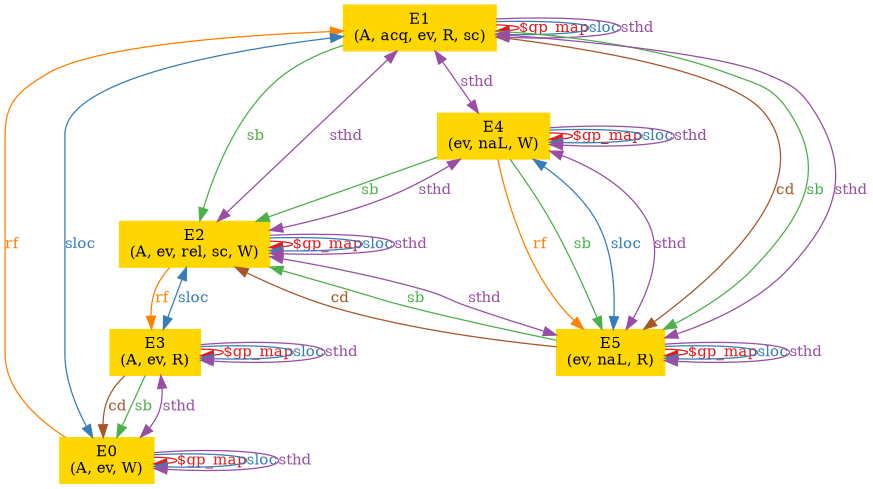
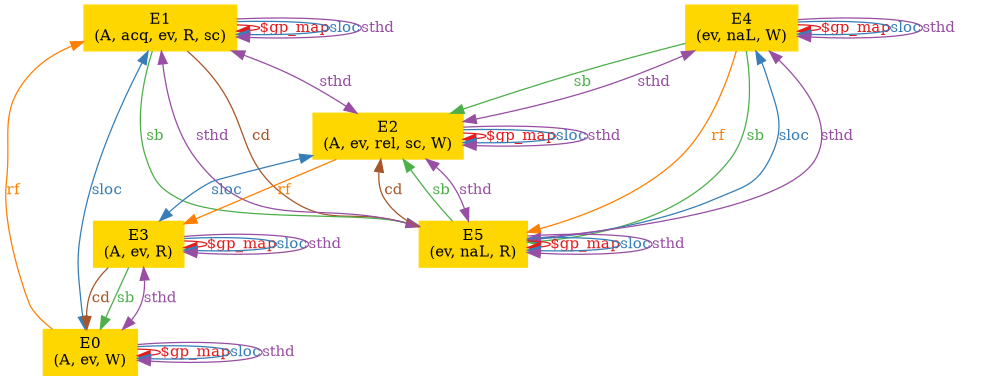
edge "E1 (A, acq, ev, R, sc)" -- "E4 (ev, naL, W)": removed, label "sthd"
edge "E1 (A, acq, ev, R, sc)" -> "E2 (A, ev, rel, sc, W)": removed, label "sb"
